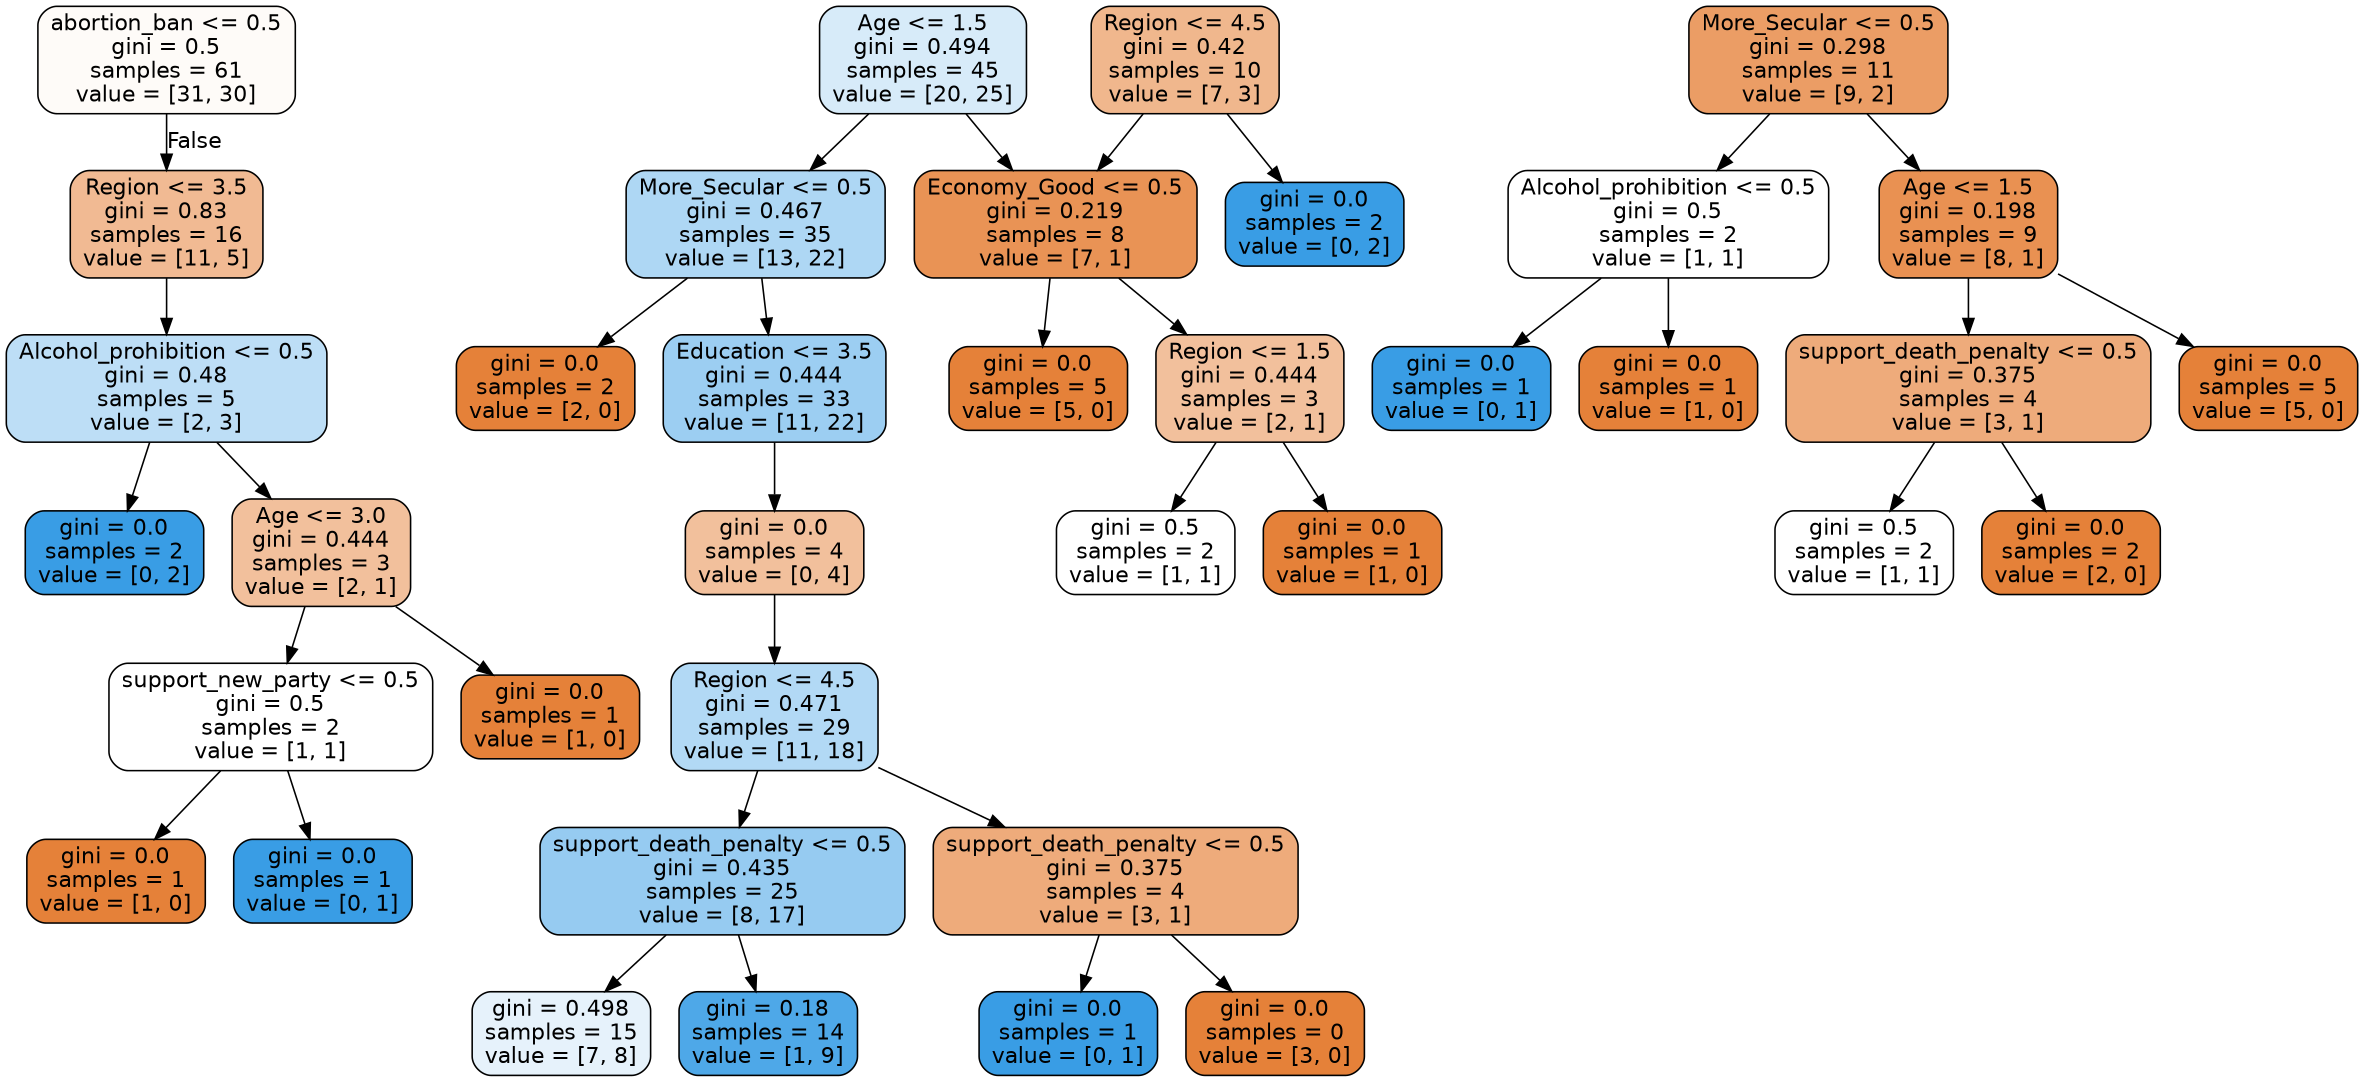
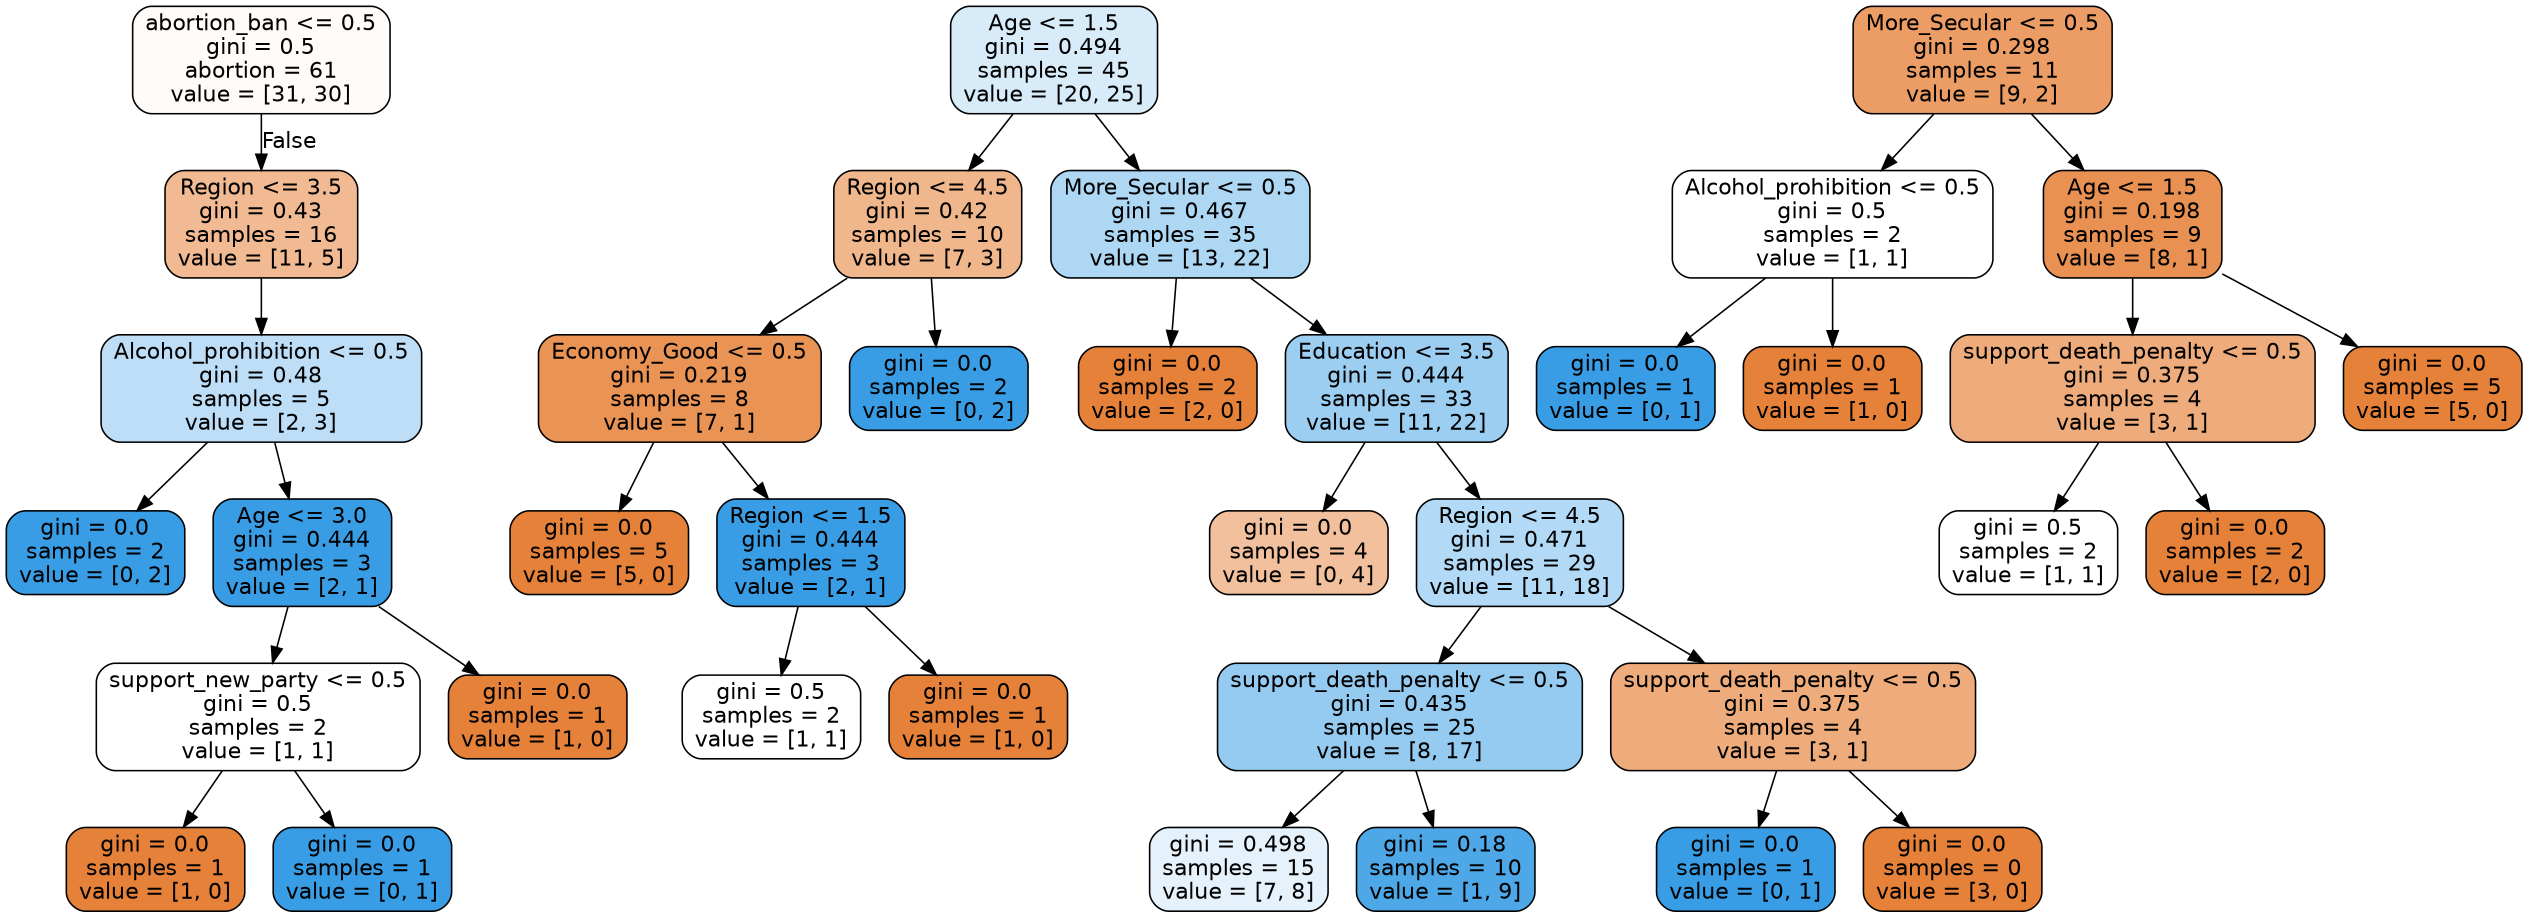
node "abortion_ban <= 0.5 gini = 0.5 samples = 61 value = [31, 30]": label "abortion_ban <= 0.5 gini = 0.5 samples = 61 value = [31, 30]" -> "abortion_ban <= 0.5 gini = 0.5 abortion = 61 value = [31, 30]"
edge "Age <= 1.5 gini = 0.494 samples = 45 value = [20, 25]" -> "Economy_Good <= 0.5 gini = 0.219 samples = 8 value = [7, 1]": now "Age <= 1.5 gini = 0.494 samples = 45 value = [20, 25]" -> "Region <= 4.5 gini = 0.42 samples = 10 value = [7, 3]"
node "Region <= 3.5 gini = 0.83 samples = 16 value = [11, 5]": label "Region <= 3.5 gini = 0.83 samples = 16 value = [11, 5]" -> "Region <= 3.5 gini = 0.43 samples = 16 value = [11, 5]"
node "Region <= 1.5 gini = 0.444 samples = 3 value = [2, 1]": fillcolor #e581397f -> #399de5ff
node "Age <= 3.0 gini = 0.444 samples = 3 value = [2, 1]": fillcolor #e581397f -> #399de5ff
edge "gini = 0.0 samples = 4 value = [0, 4]" -> "Region <= 4.5 gini = 0.471 samples = 29 value = [11, 18]": now "Education <= 3.5 gini = 0.444 samples = 33 value = [11, 22]" -> "Region <= 4.5 gini = 0.471 samples = 29 value = [11, 18]"
node "gini = 0.18 samples = 14 value = [1, 9]": label "gini = 0.18 samples = 14 value = [1, 9]" -> "gini = 0.18 samples = 10 value = [1, 9]"
